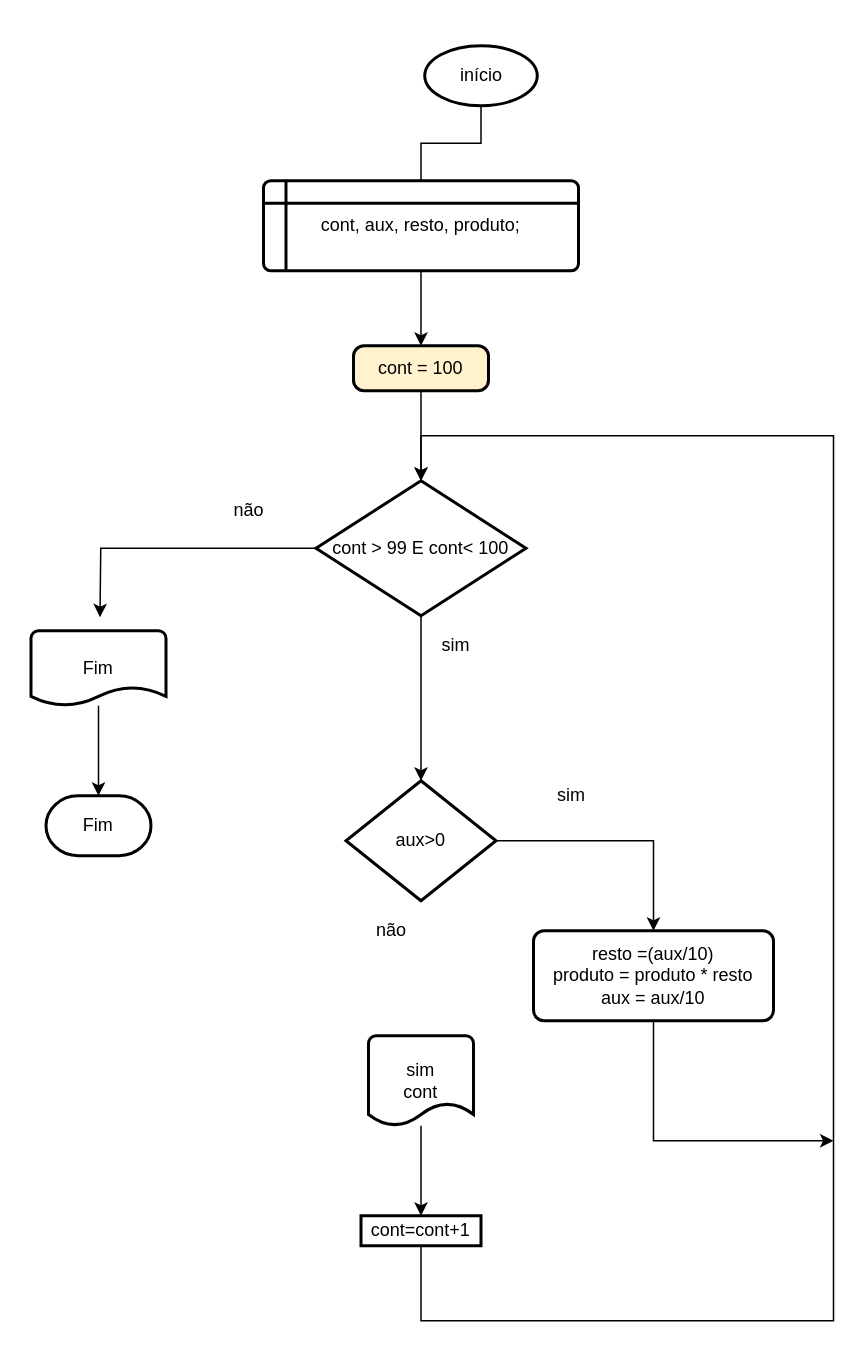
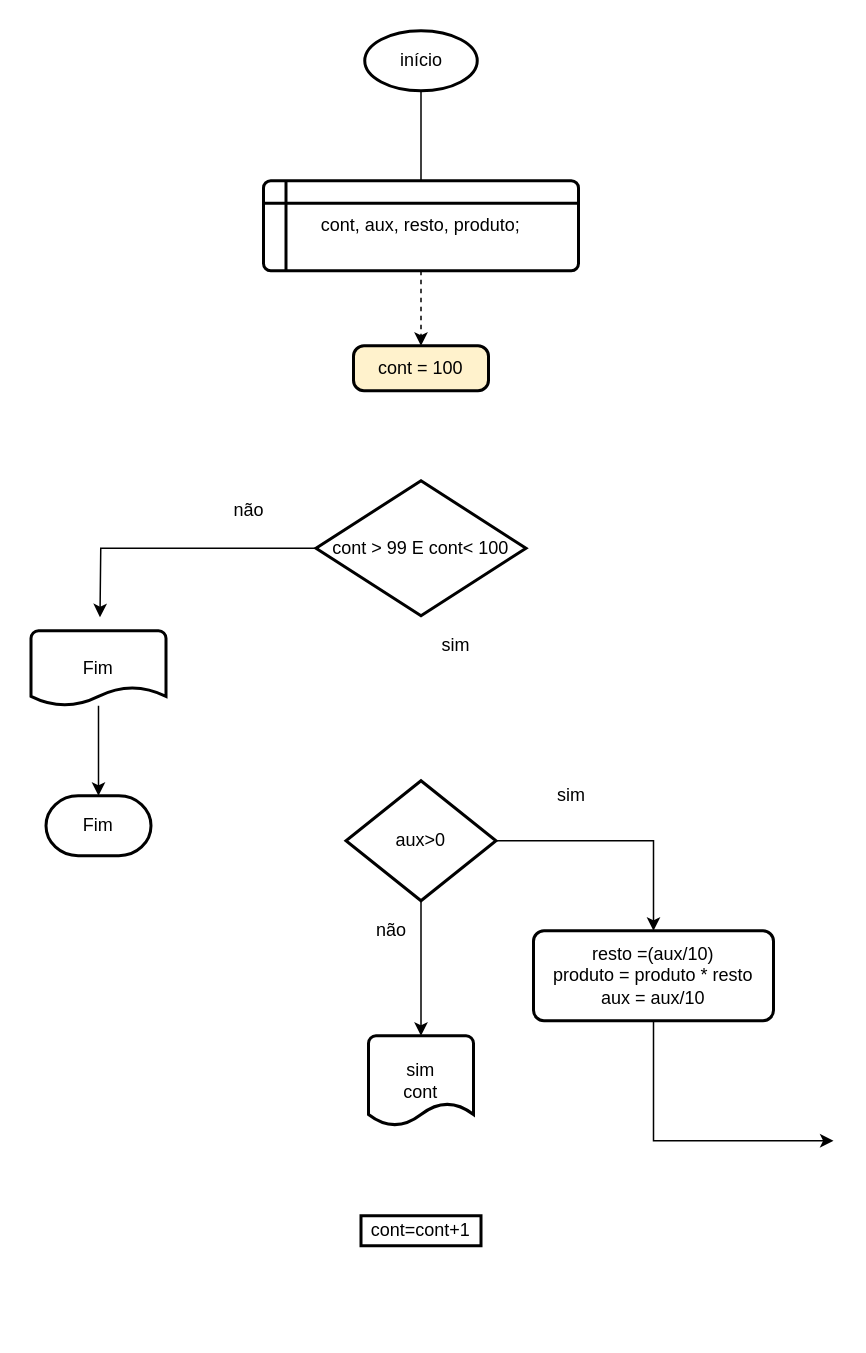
node "início": moved (481, 76) -> (421, 61)
edge "cont, aux, resto, produto;" -> "cont = 100": style solid -> dashed
edge "cont = 100" -> "cont > 99 E cont< 100": removed
edge "cont > 99 E cont< 100" -> "aux>0": removed
edge "cont=cont+1" -> "cont > 99 E cont< 100": removed
edge "aux>0" -> "sim cont": added
edge "sim cont" -> "cont=cont+1": removed
